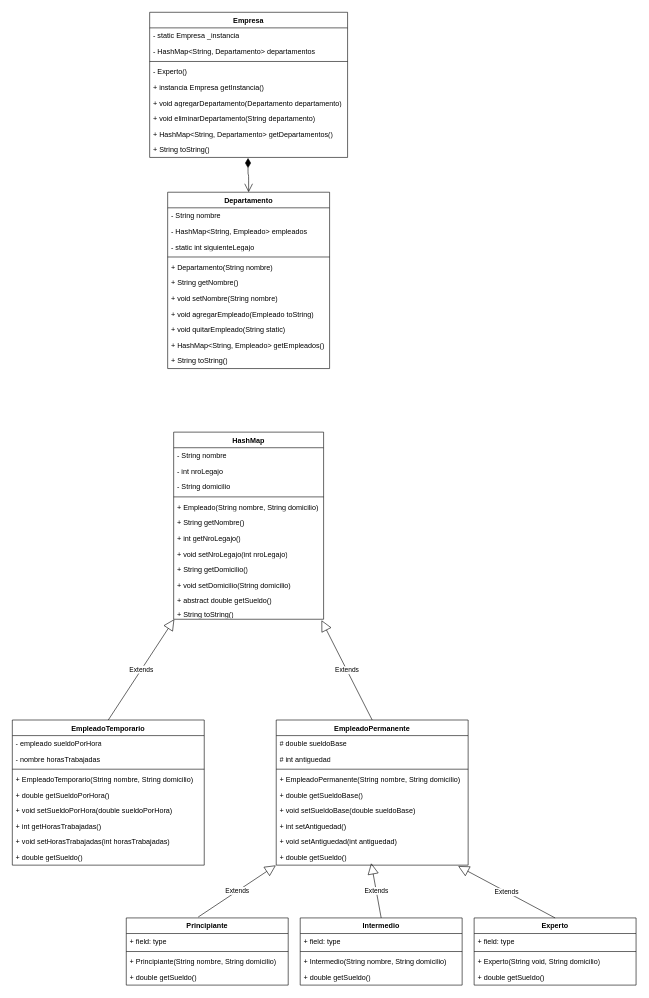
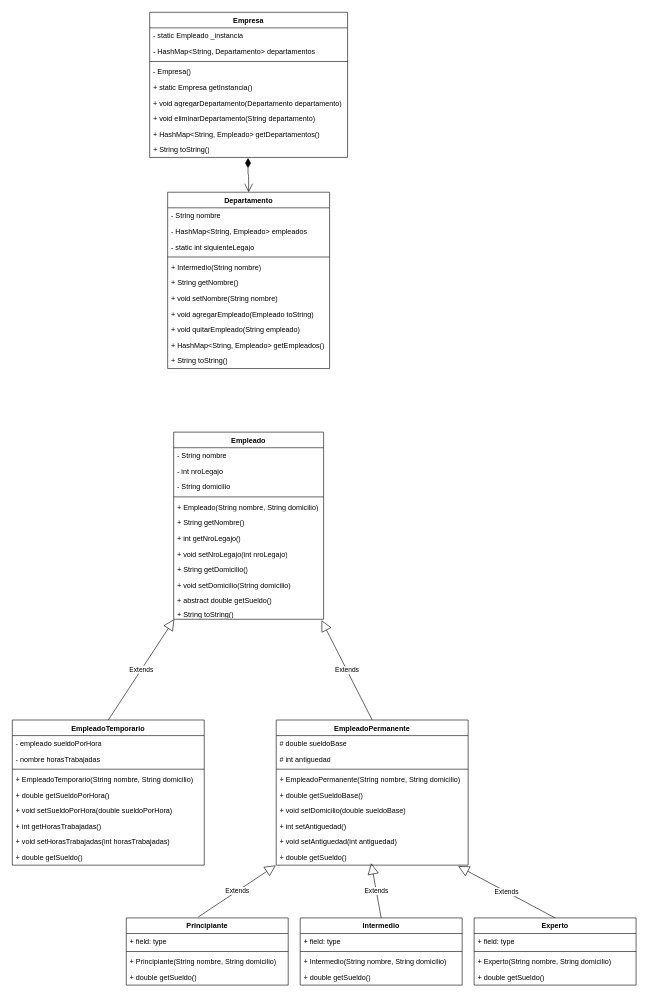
node "- static Empresa _instancia": label "- static Empresa _instancia" -> "- static Empleado _instancia"
node "- Experto()": label "- Experto()" -> "- Empresa()"
node "+ instancia Empresa getInstancia()": label "+ instancia Empresa getInstancia()" -> "+ static Empresa getInstancia()"
node "+ HashMap<String, Departamento> getDepartamentos()": label "+ HashMap<String, Departamento> getDepartamentos()" -> "+ HashMap<String, Empleado> getDepartamentos()"
node "+ Departamento(String nombre)": label "+ Departamento(String nombre)" -> "+ Intermedio(String nombre)"
node "+ void quitarEmpleado(String static)": label "+ void quitarEmpleado(String static)" -> "+ void quitarEmpleado(String empleado)"
node "HashMap": label "HashMap" -> "Empleado"
node "+ void setSueldoBase(double sueldoBase)": label "+ void setSueldoBase(double sueldoBase)" -> "+ void setDomicilio(double sueldoBase)"
node "+ Experto(String void, String domicilio)": label "+ Experto(String void, String domicilio)" -> "+ Experto(String nombre, String domicilio)"
